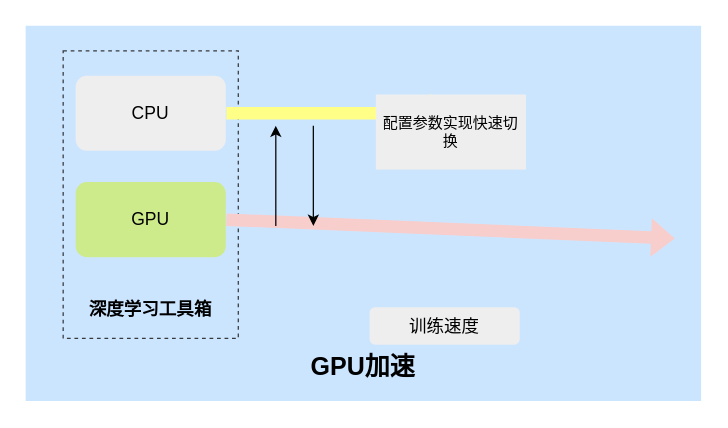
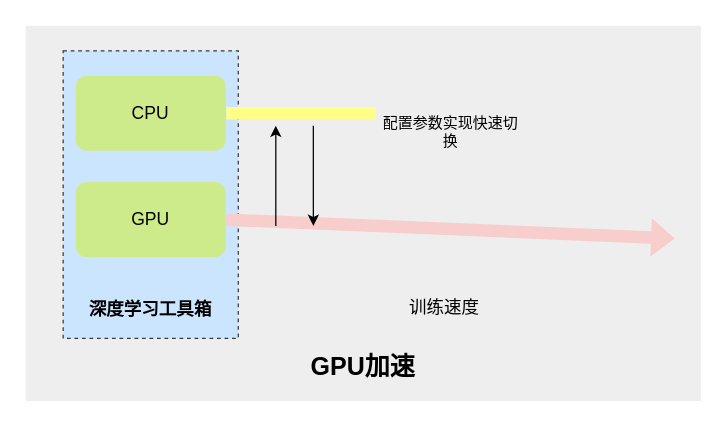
node "CPU": fillcolor #eeeeee -> #cdeb8b
node "GPU加速": fillcolor #cce5ff -> #eeeeee
node "训练速度": moved (444, 326) -> (444, 307)
